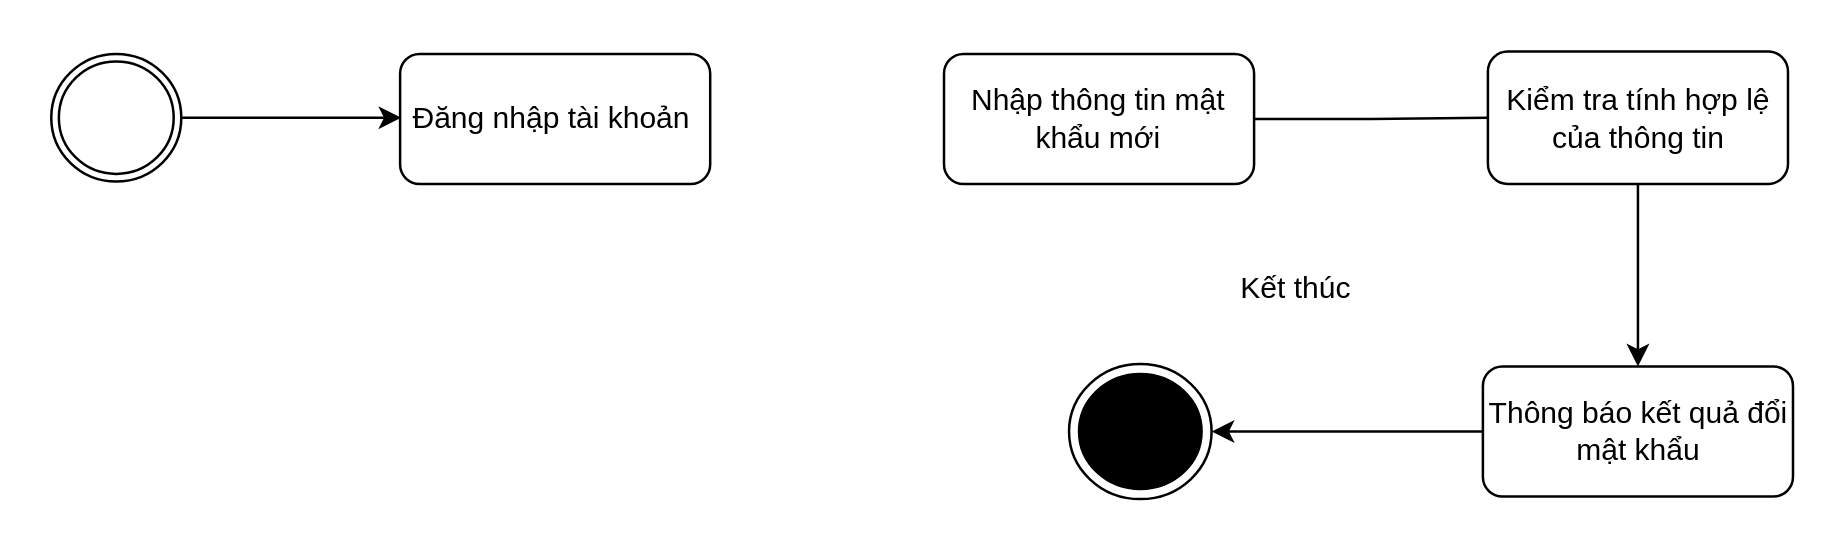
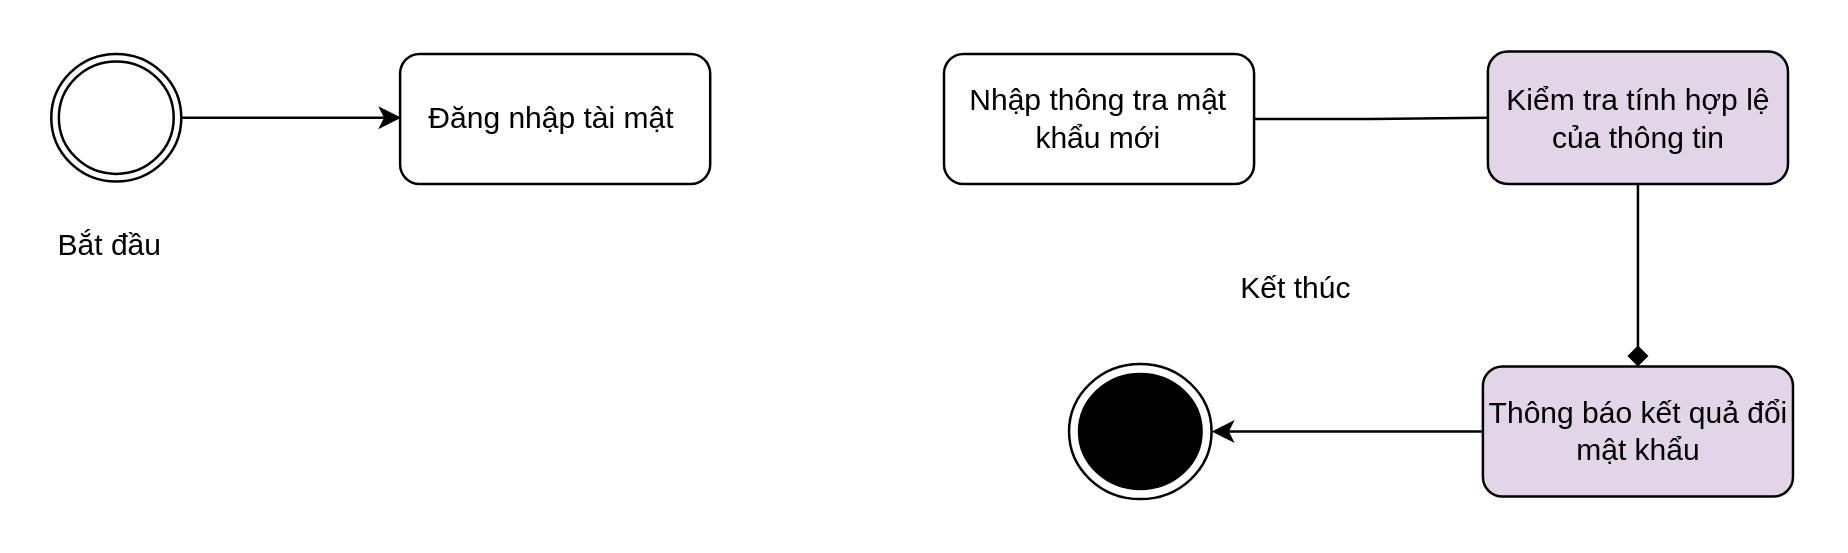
node "Kiểm tra tính hợp lệ của thông tin": fillcolor #ffffff -> #e1d5e7
node "Đăng nhập tài khoản": label "Đăng nhập tài khoản" -> "Đăng nhập tài mật"
node "Nhập thông tin mật khẩu mới": label "Nhập thông tin mật khẩu mới" -> "Nhập thông tra mật khẩu mới"
node "Bắt đầu": added
edge "Kiểm tra tính hợp lệ của thông tin" -> "Thông báo kết quả đổi mật khẩu": arrowhead classic -> diamond
node "Thông báo kết quả đổi mật khẩu": fillcolor #ffffff -> #e1d5e7
